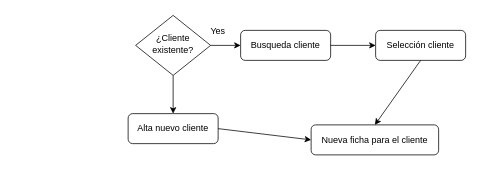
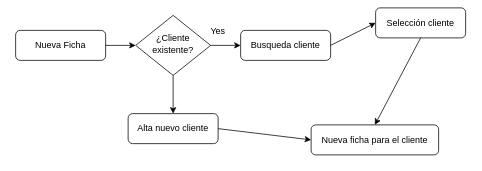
node "Nueva Ficha": added
edge "Nueva Ficha" -> "¿Cliente existente?": added
node "Selección cliente": moved (420, 45) -> (420, 23)
